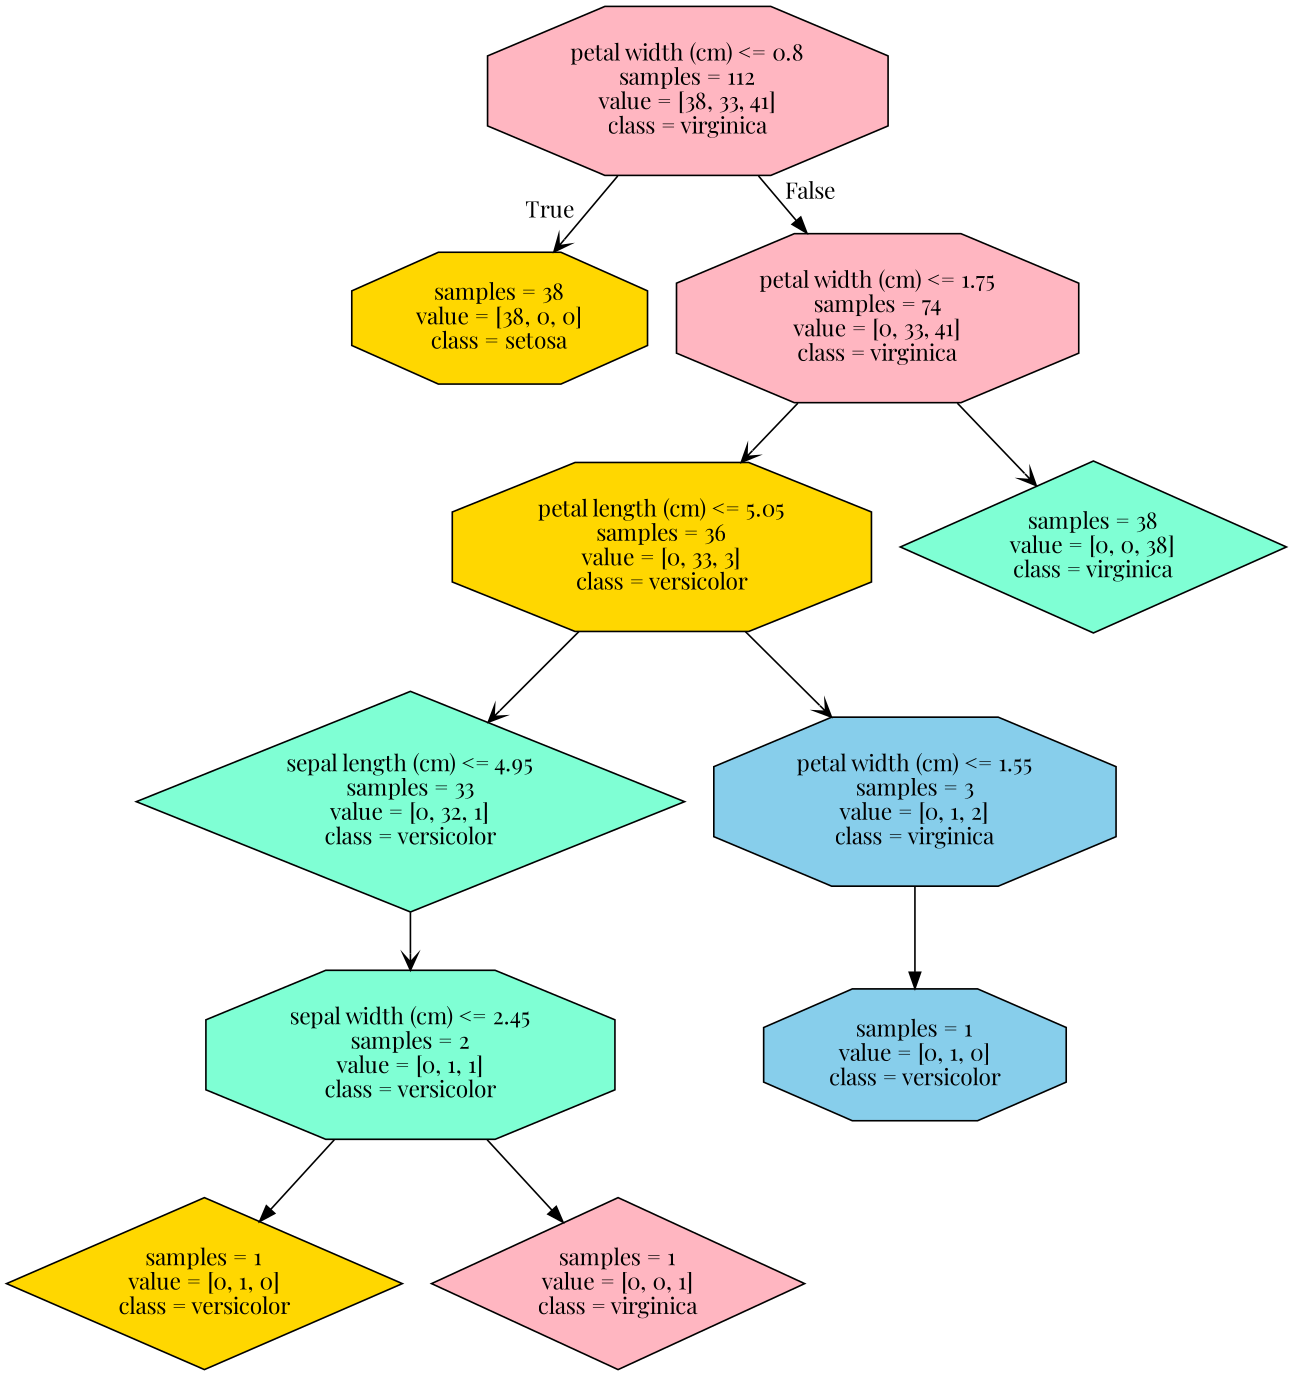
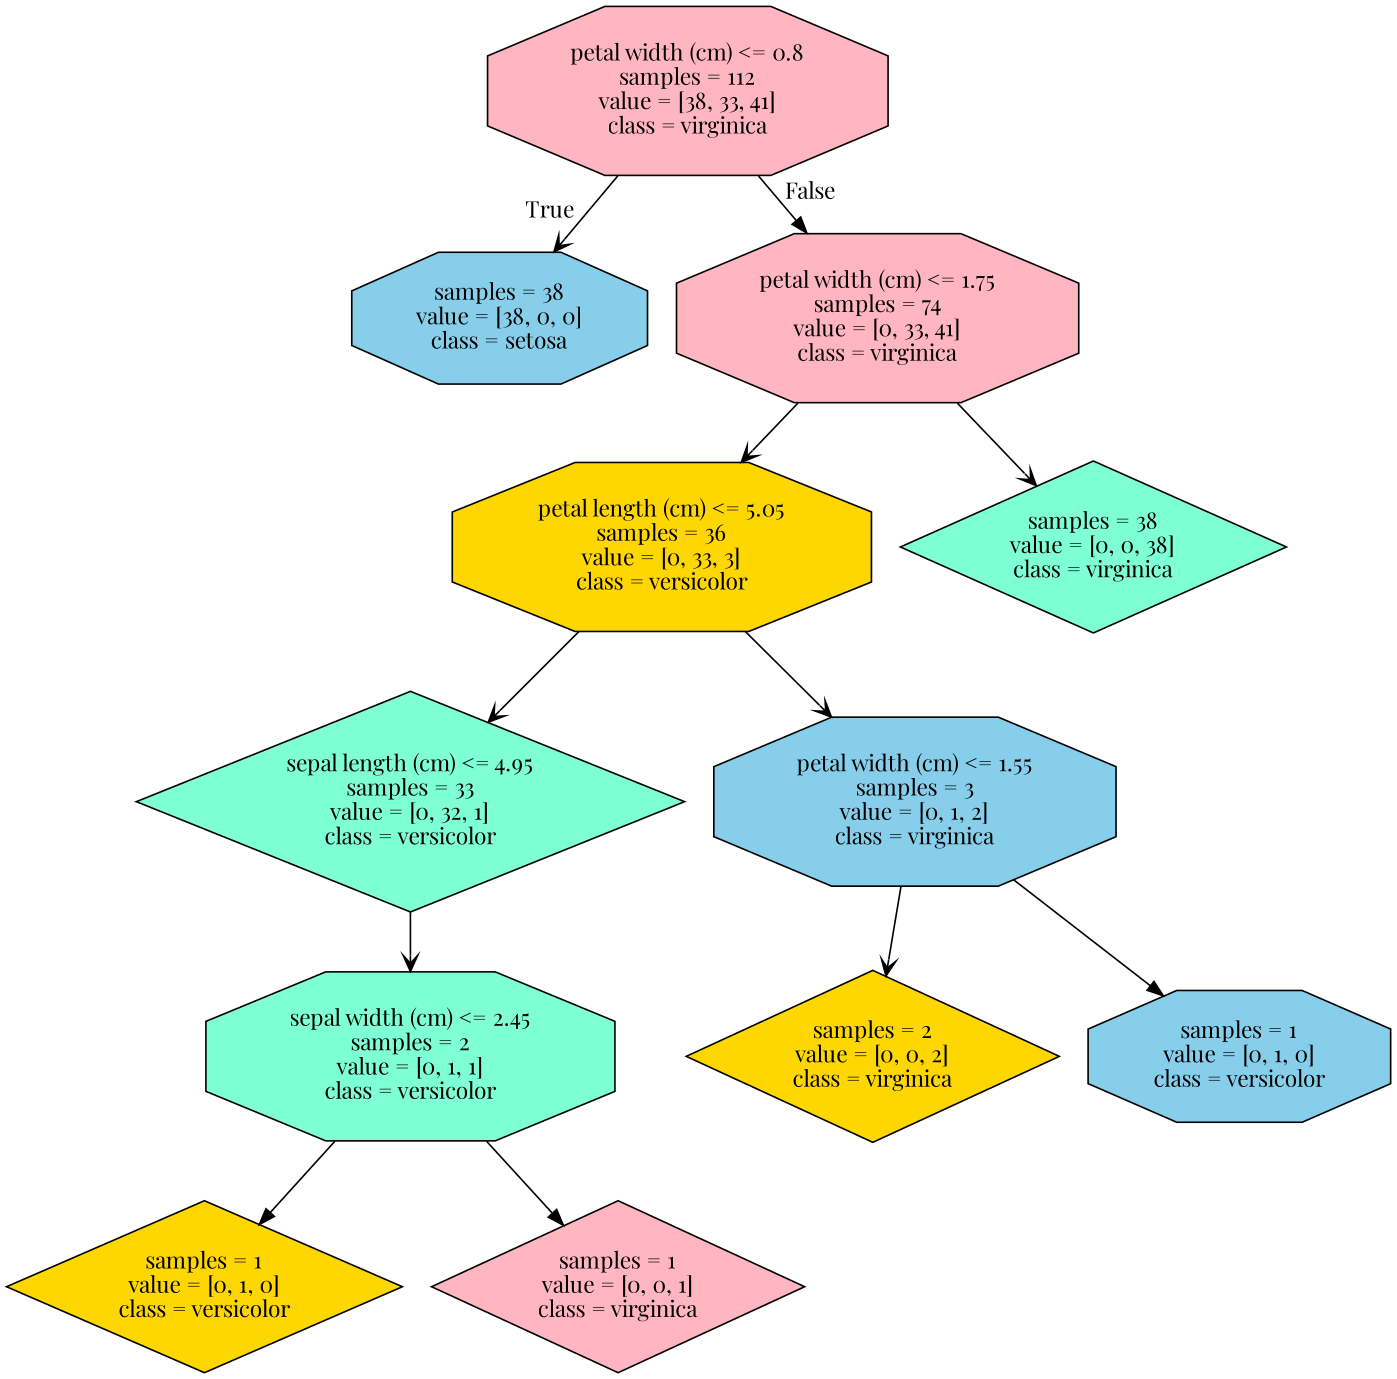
node "samples = 38 value = [38, 0, 0] class = setosa": fillcolor gold -> skyblue
node "samples = 2 value = [0, 0, 2] class = virginica": added
